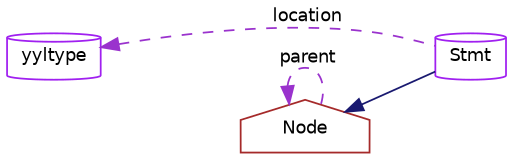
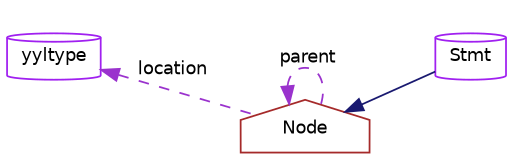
edge "Stmt" -> "yyltype": now "Node" -> "yyltype"
